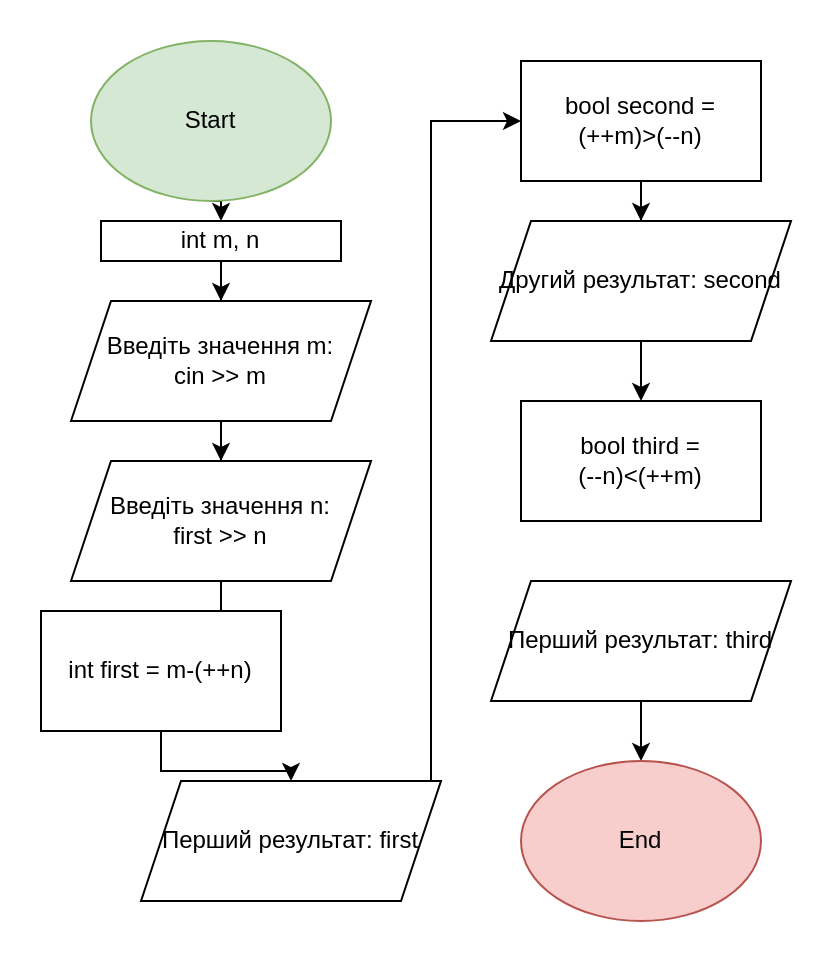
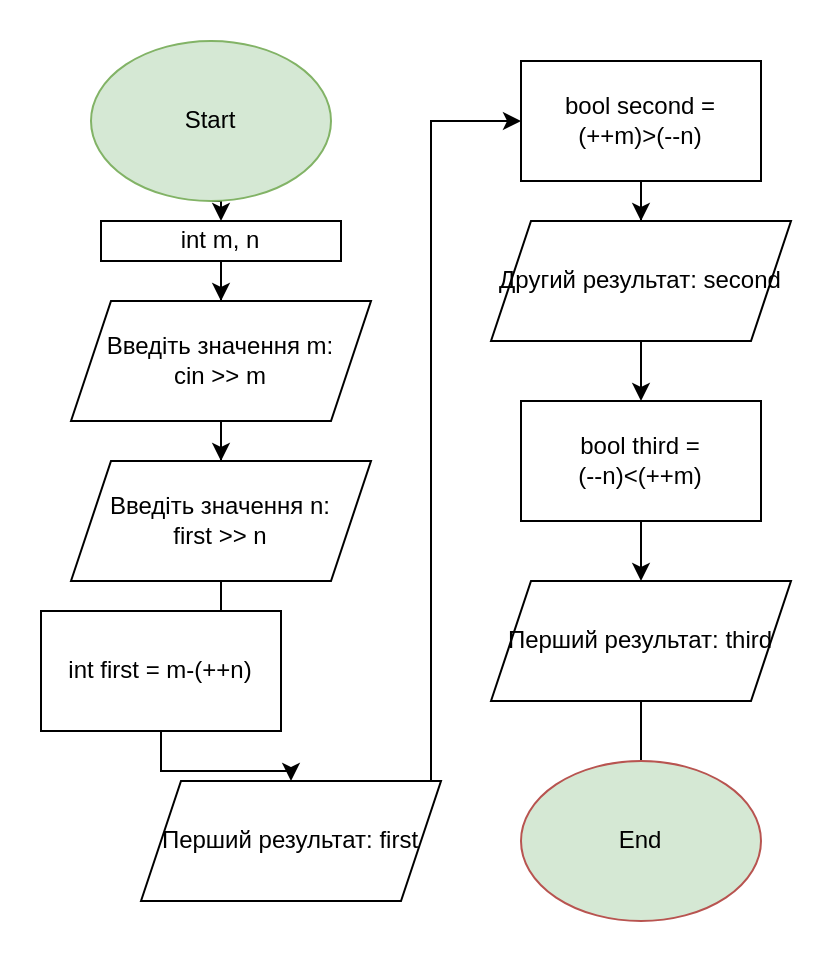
edge "bool third = (--n)<(++m)" -> "Перший результат: third": added
edge "Перший результат: third" -> "End": arrowhead classic -> none
node "End": fillcolor #f8cecc -> #d5e8d4
